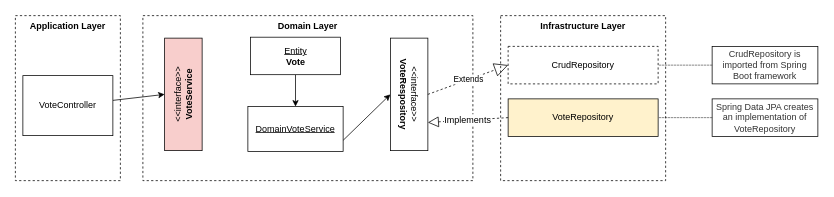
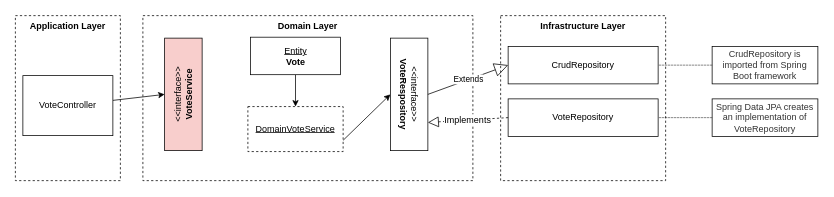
node "CrudRepository": style dashed -> solid
edge "<<interface>> VoteRespository" -> "CrudRepository": style dashed -> solid
node "VoteRepository": fillcolor #fff2cc -> #ffffff
node "DomainVoteService": style solid -> dashed
